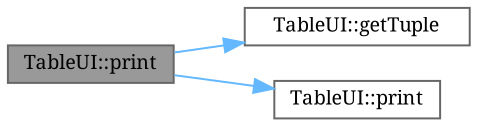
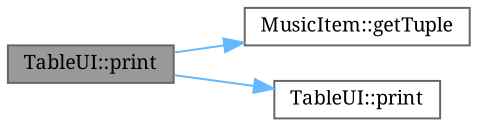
node "TableUI::getTuple": label "TableUI::getTuple" -> "MusicItem::getTuple"
